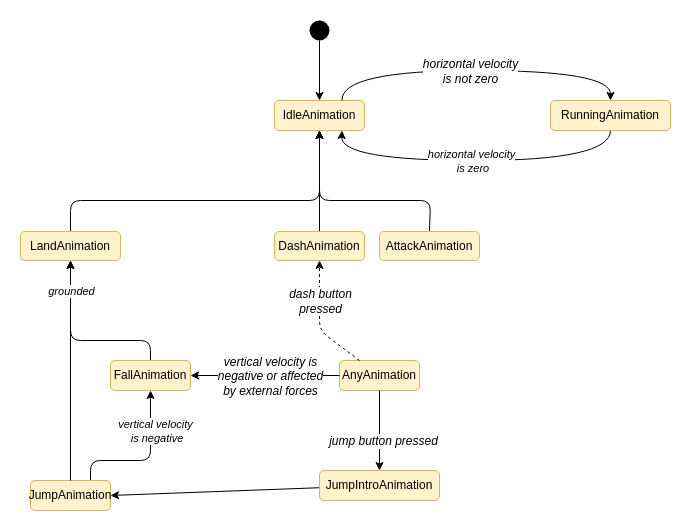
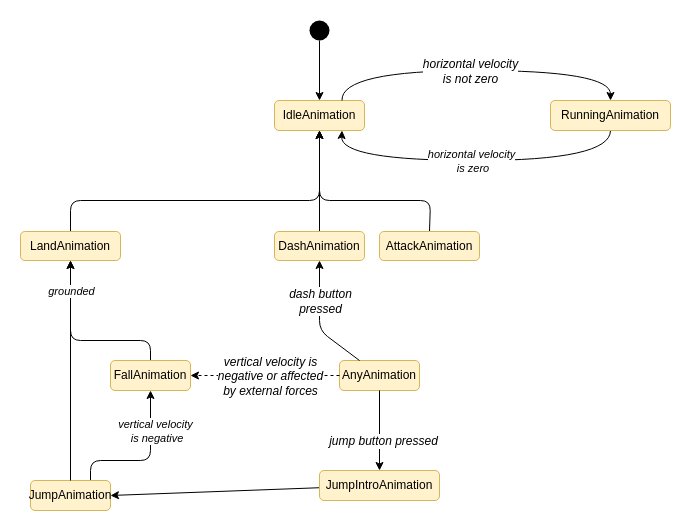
edge "AnyAnimation" -> "DashAnimation": style dashed -> solid
edge "AnyAnimation" -> "FallAnimation": style solid -> dashed
